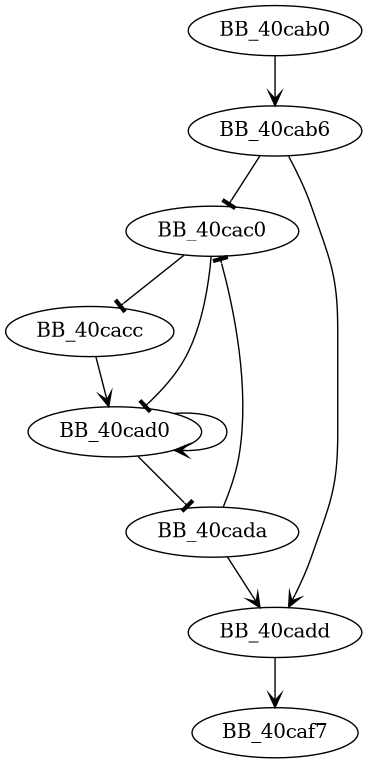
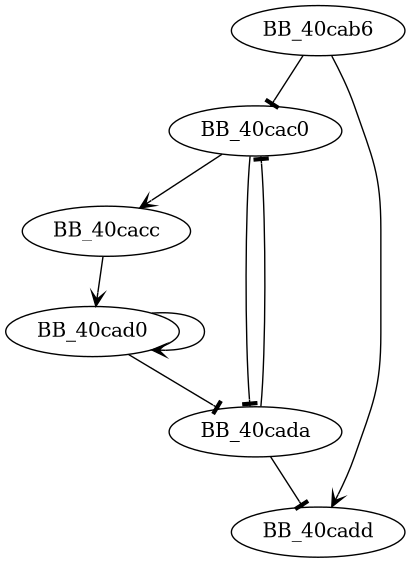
node "BB_40cab0": removed
edge "BB_40cac0" -> "BB_40cacc": arrowhead tee -> vee
edge "BB_40cac0" -> "BB_40cad0": now "BB_40cac0" -> "BB_40cada"
edge "BB_40cada" -> "BB_40cadd": arrowhead vee -> tee
node "BB_40caf7": removed
